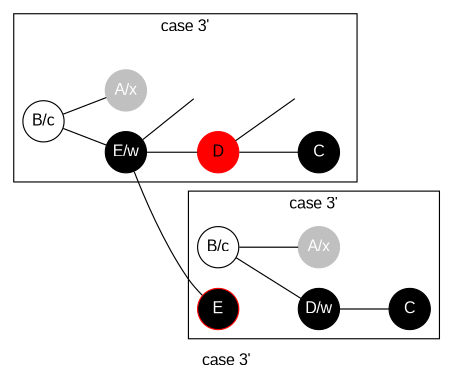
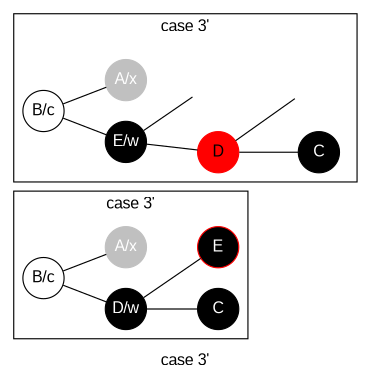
edge "E/w" -- "E": now "D/w" -- "E"
